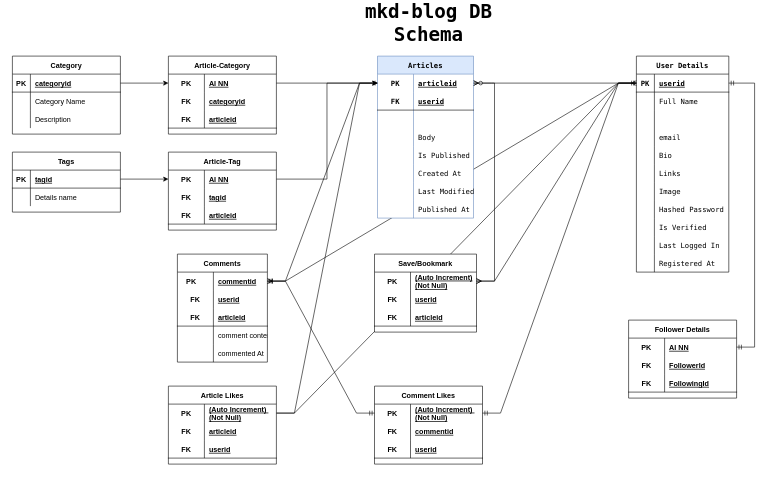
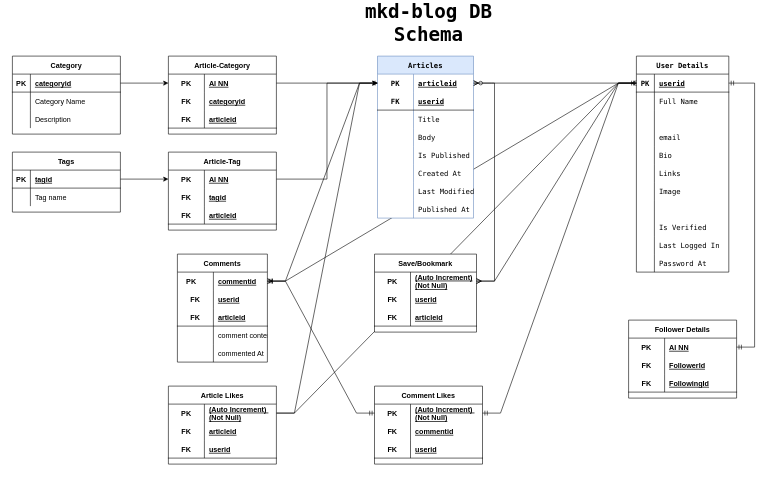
node "Title": added
node "Details name": label "Details name" -> "Tag name"
node "Hashed Password": removed
node "Registered At": label "Registered At" -> "Password At"
